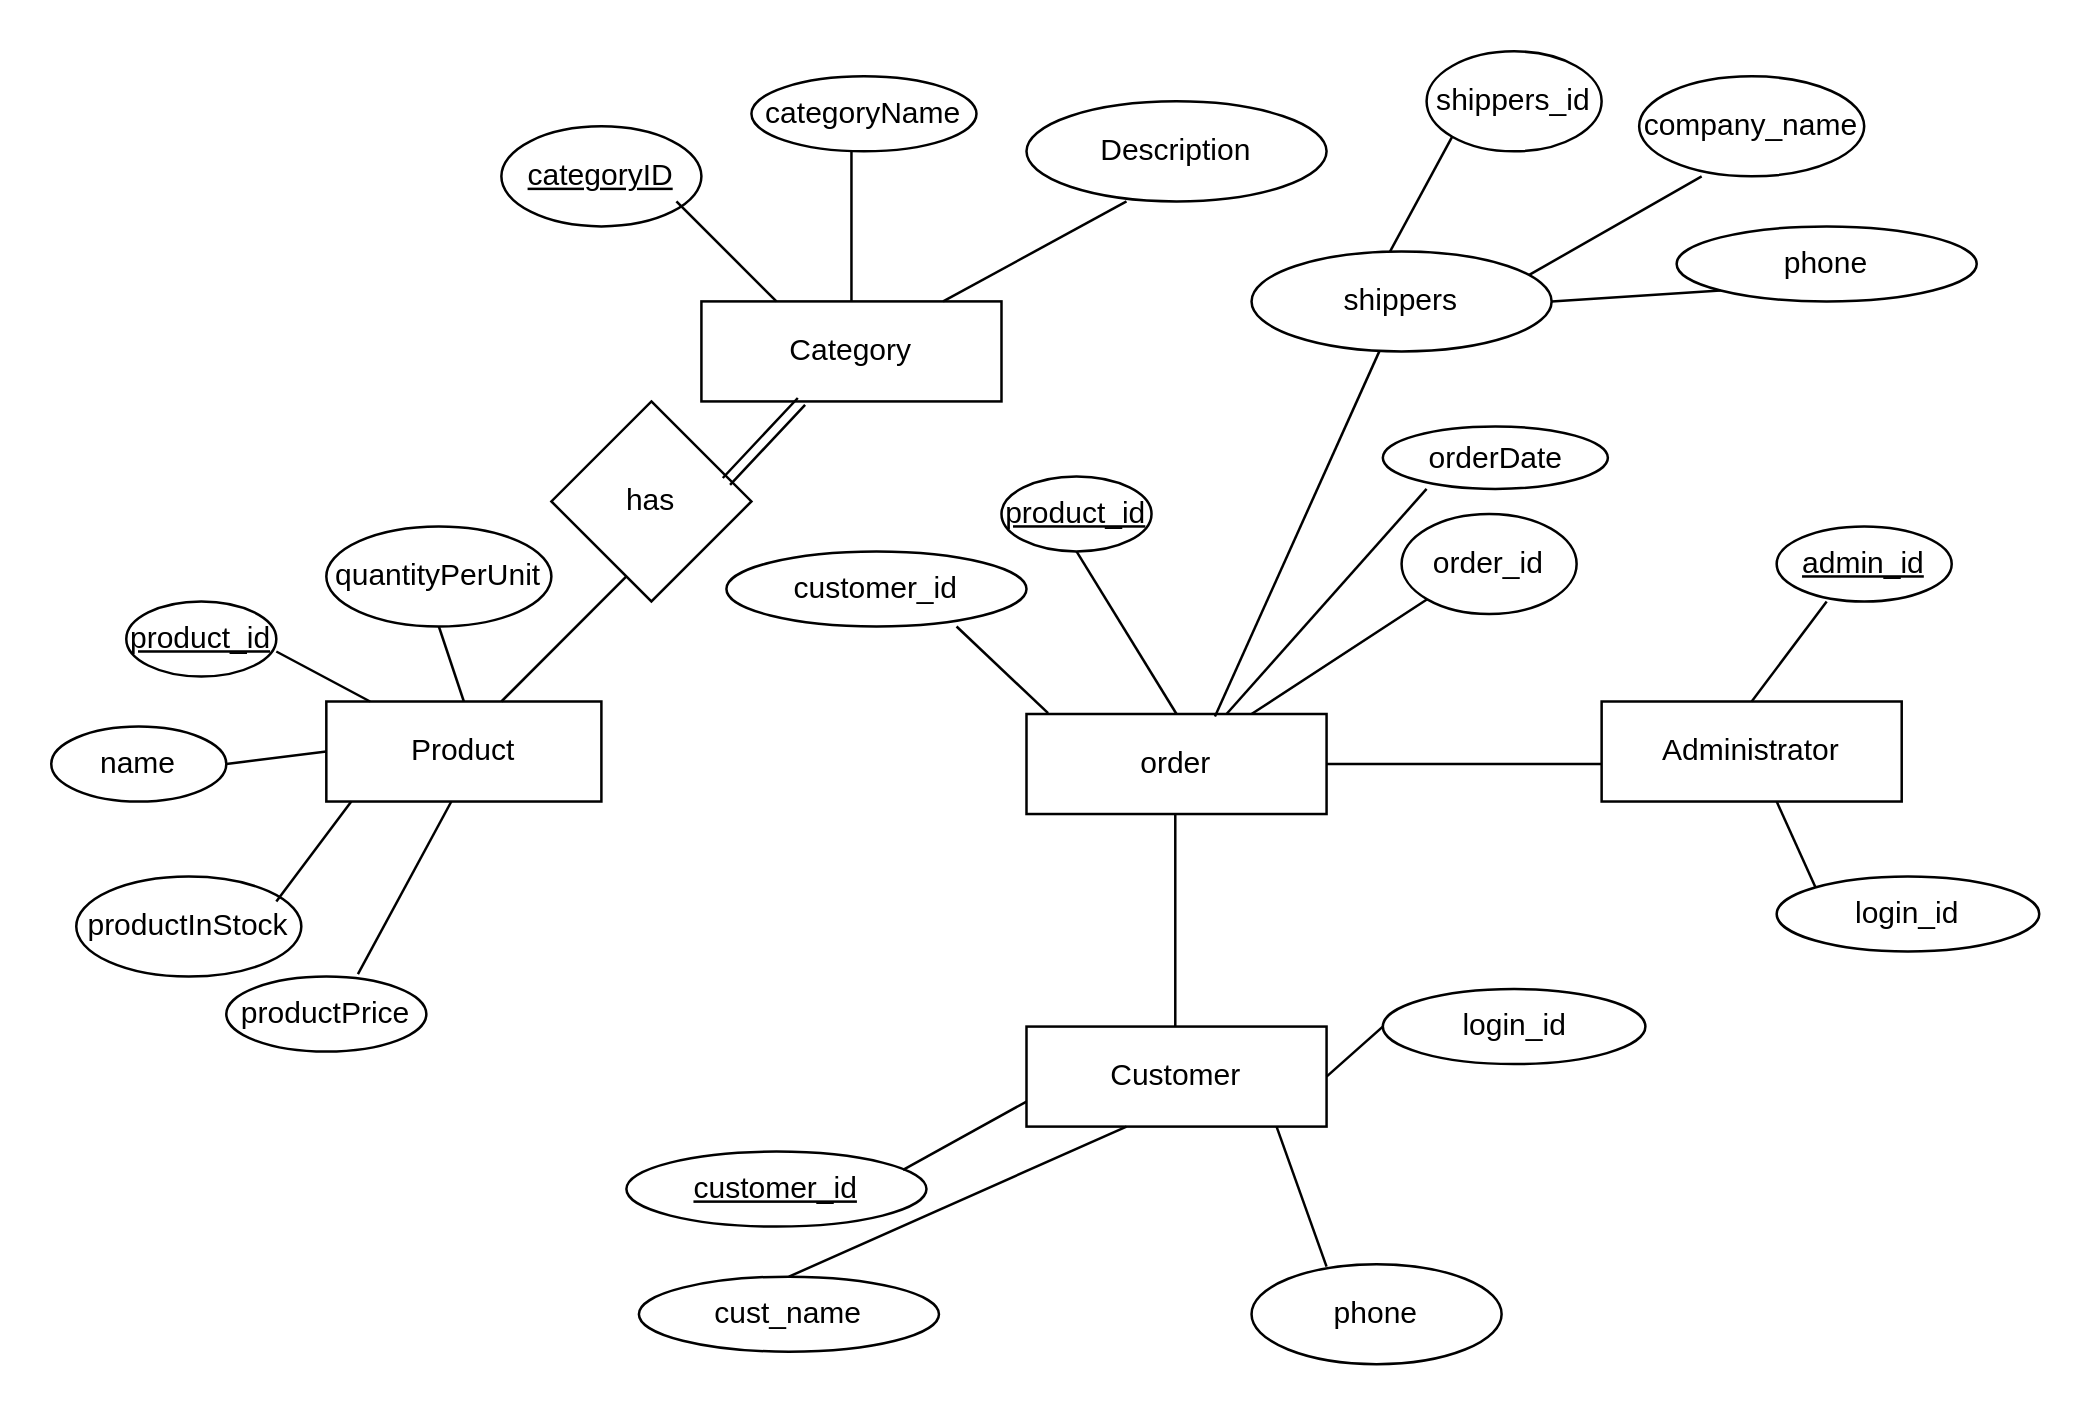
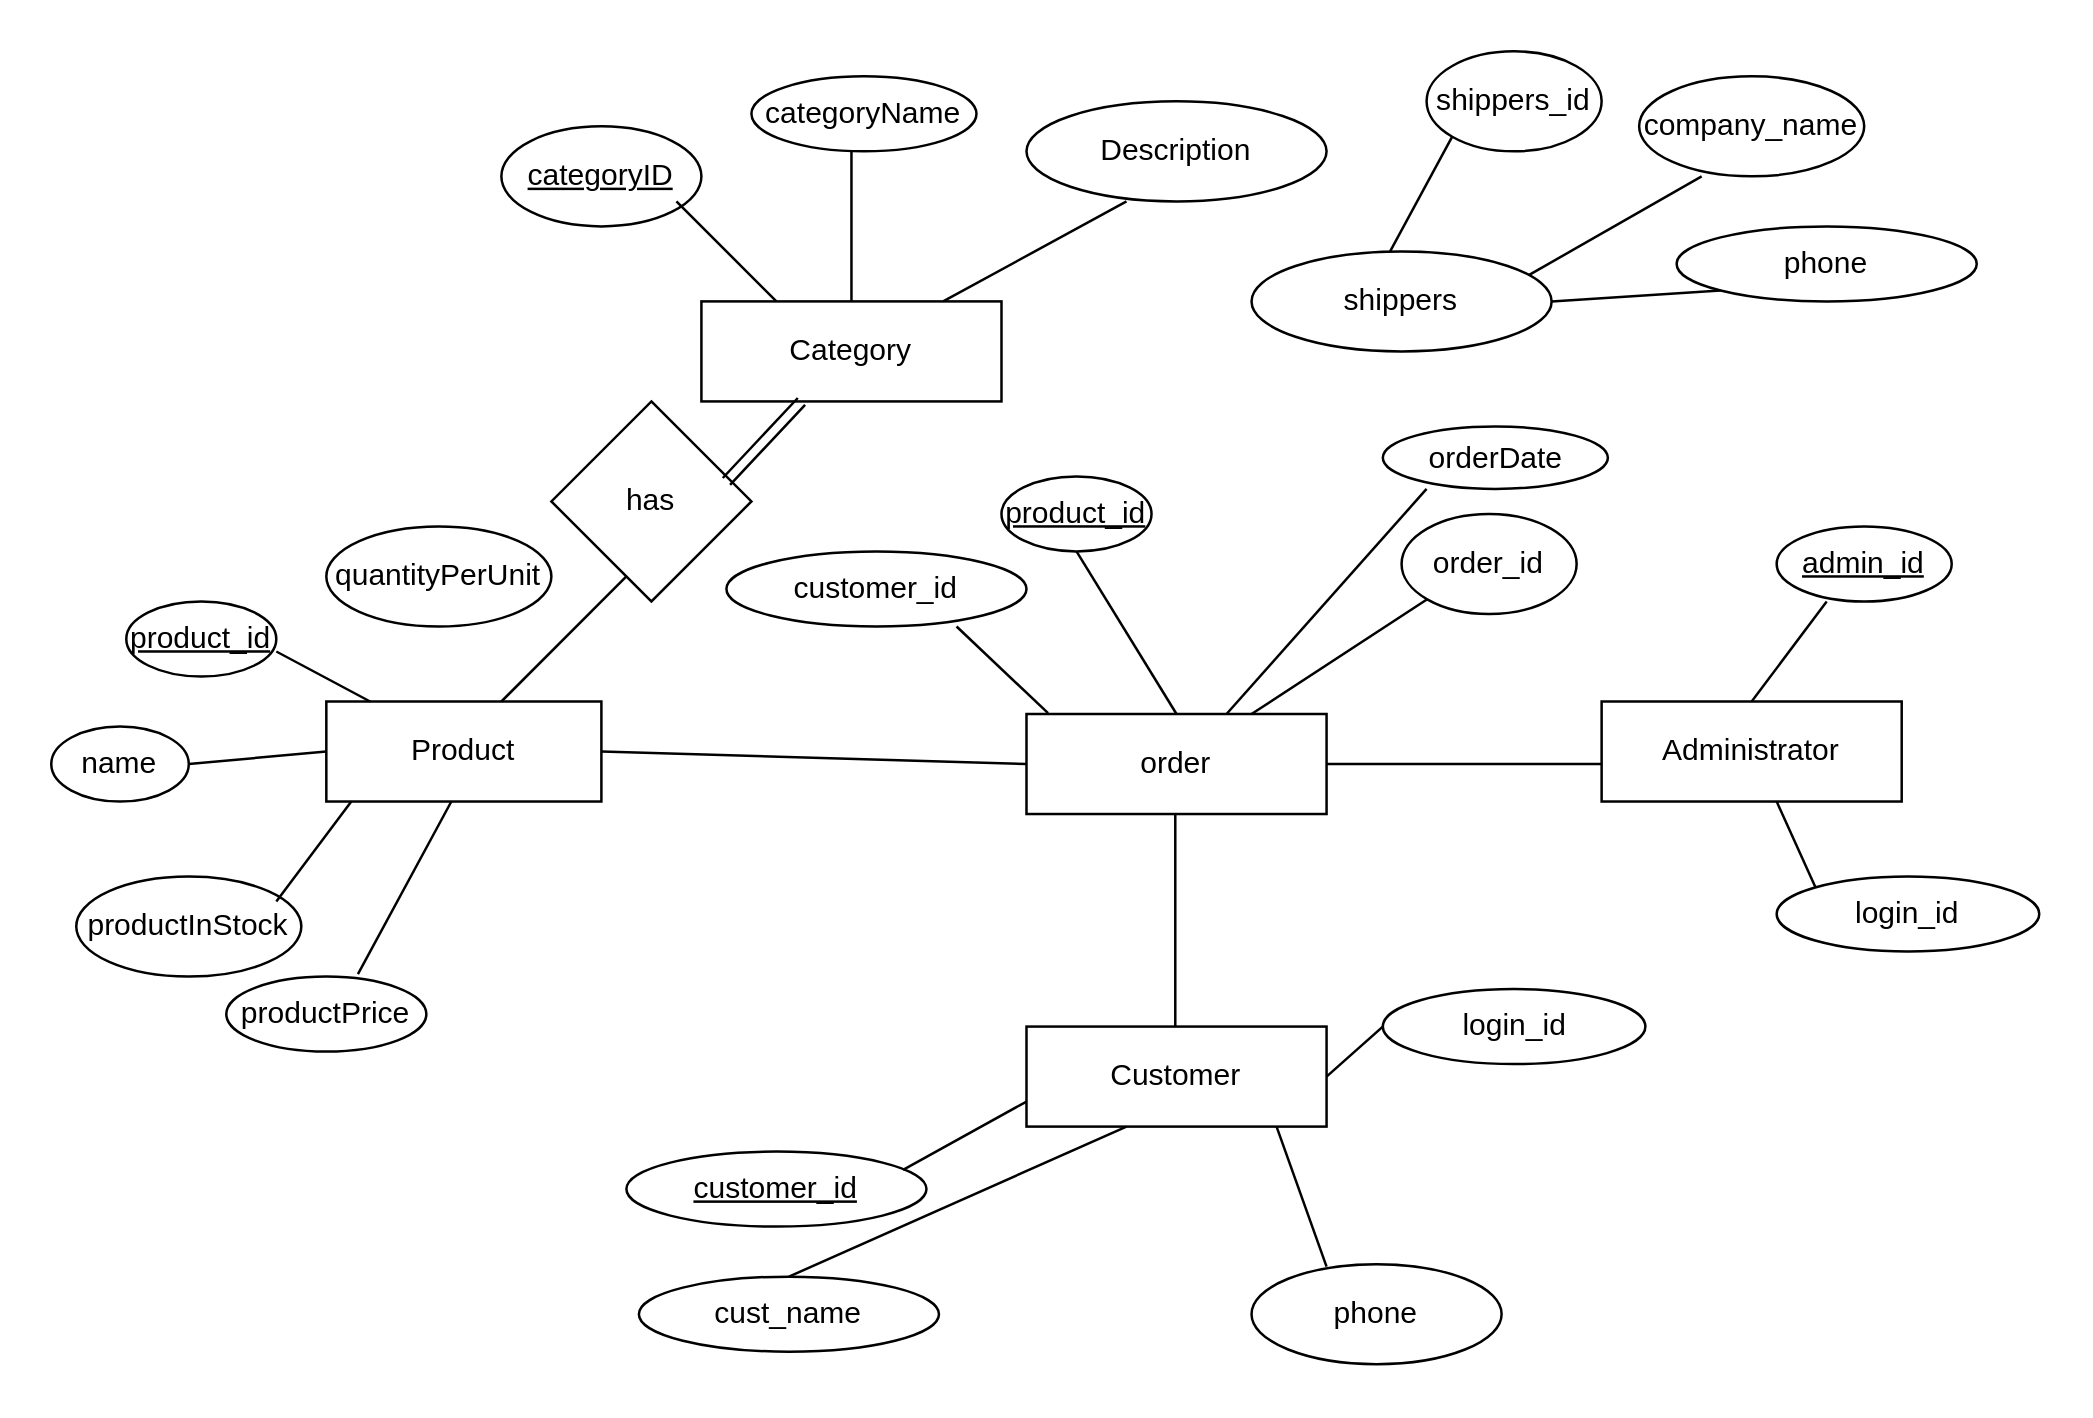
edge "shippers" -- "order": removed
edge "quantityPerUnit" -- "Product": removed
edge "Product" -- "order": added
node "name": size 175x75 -> 138x75
